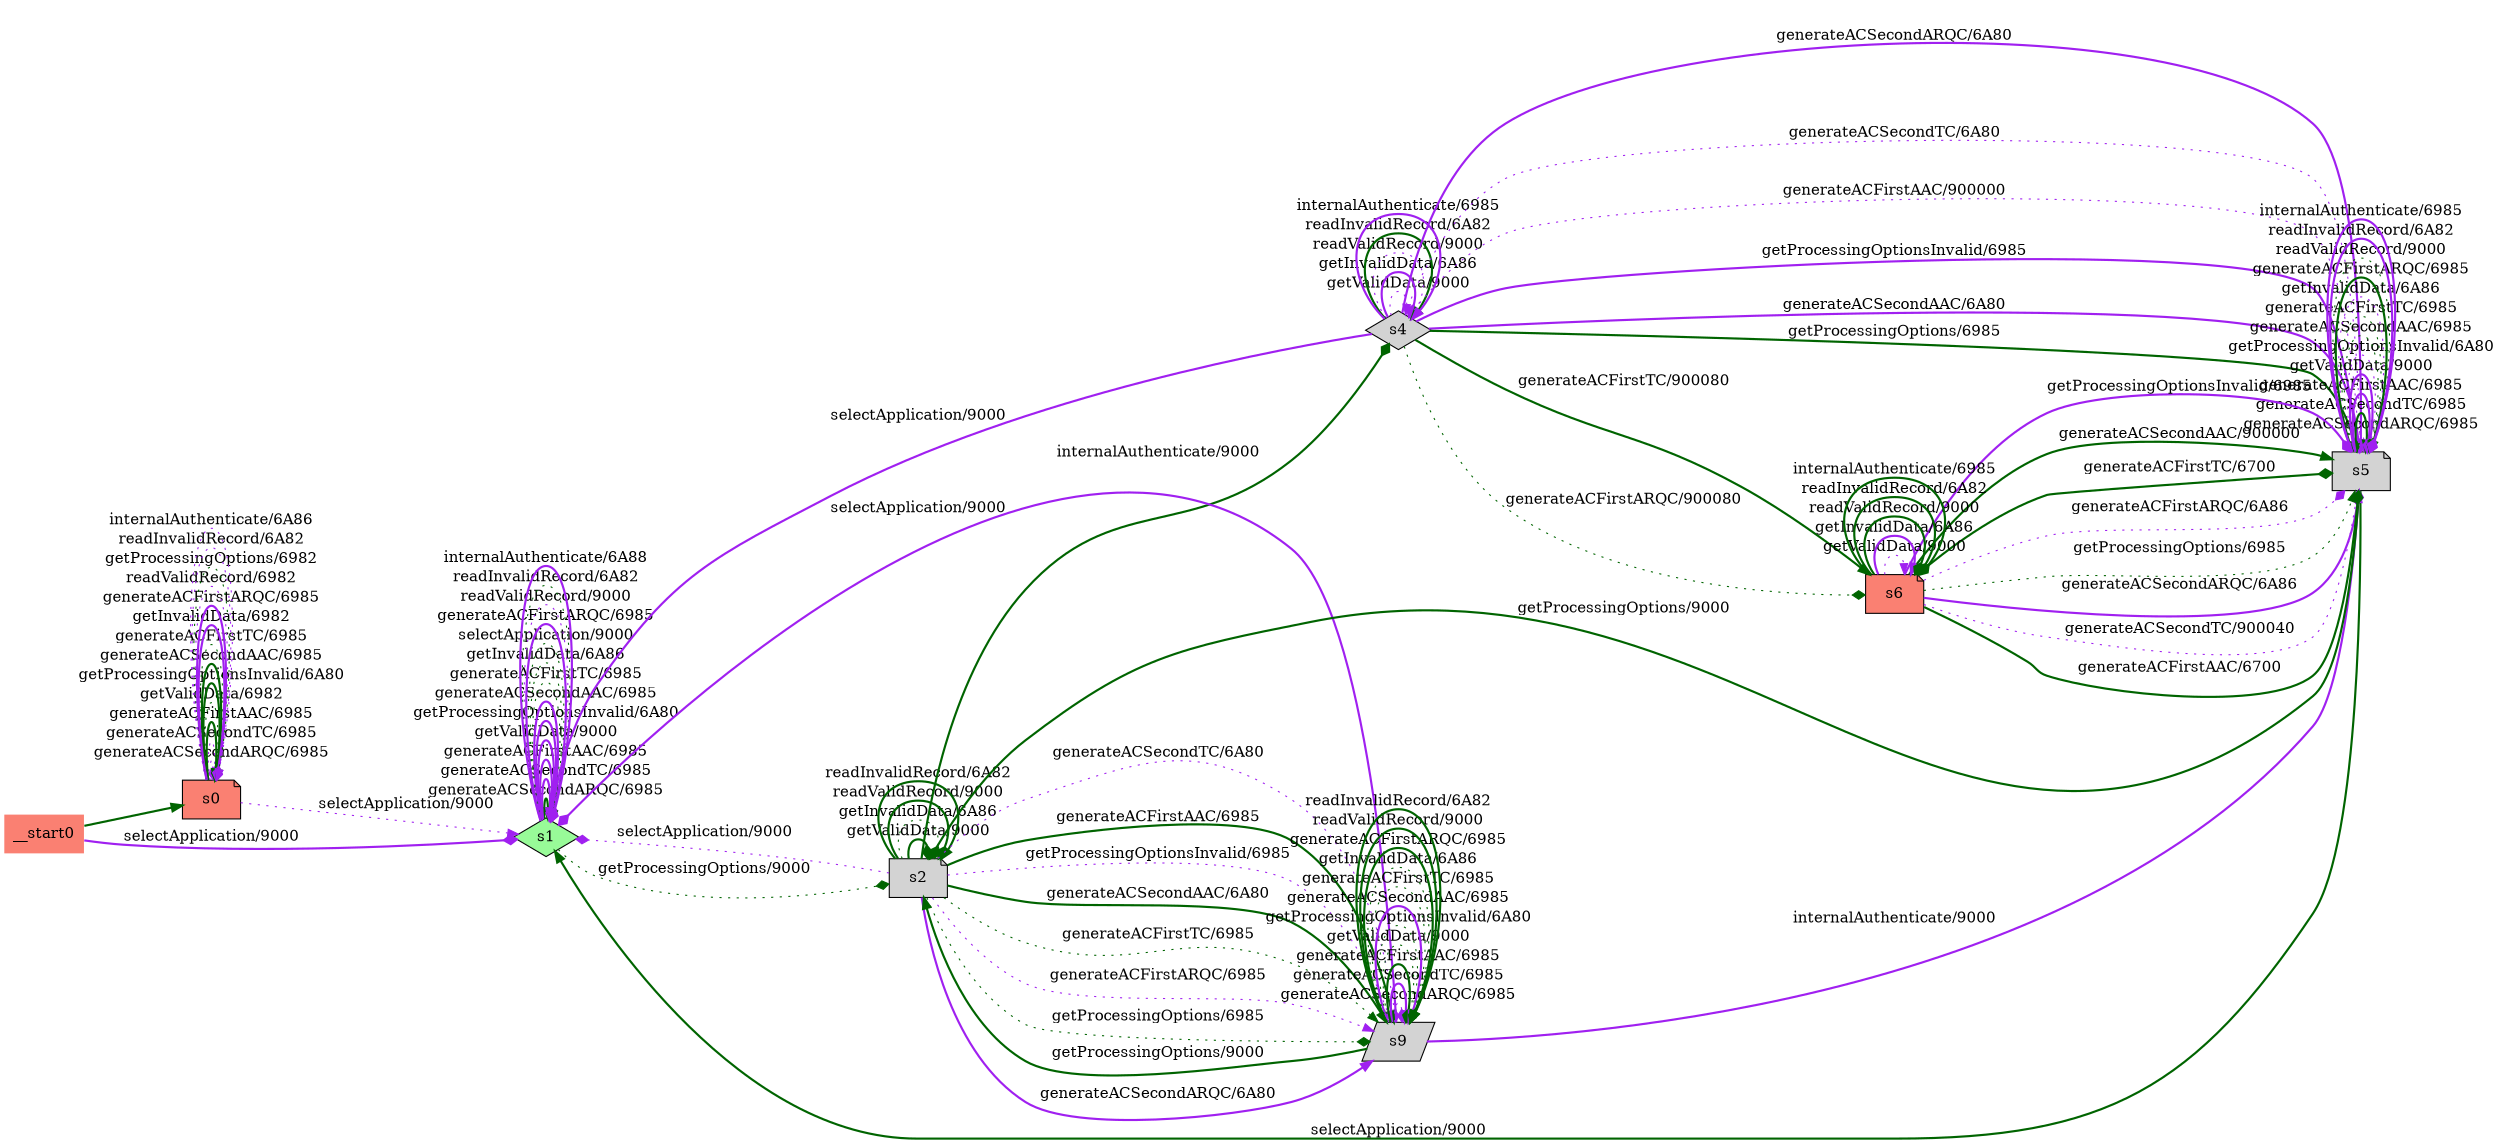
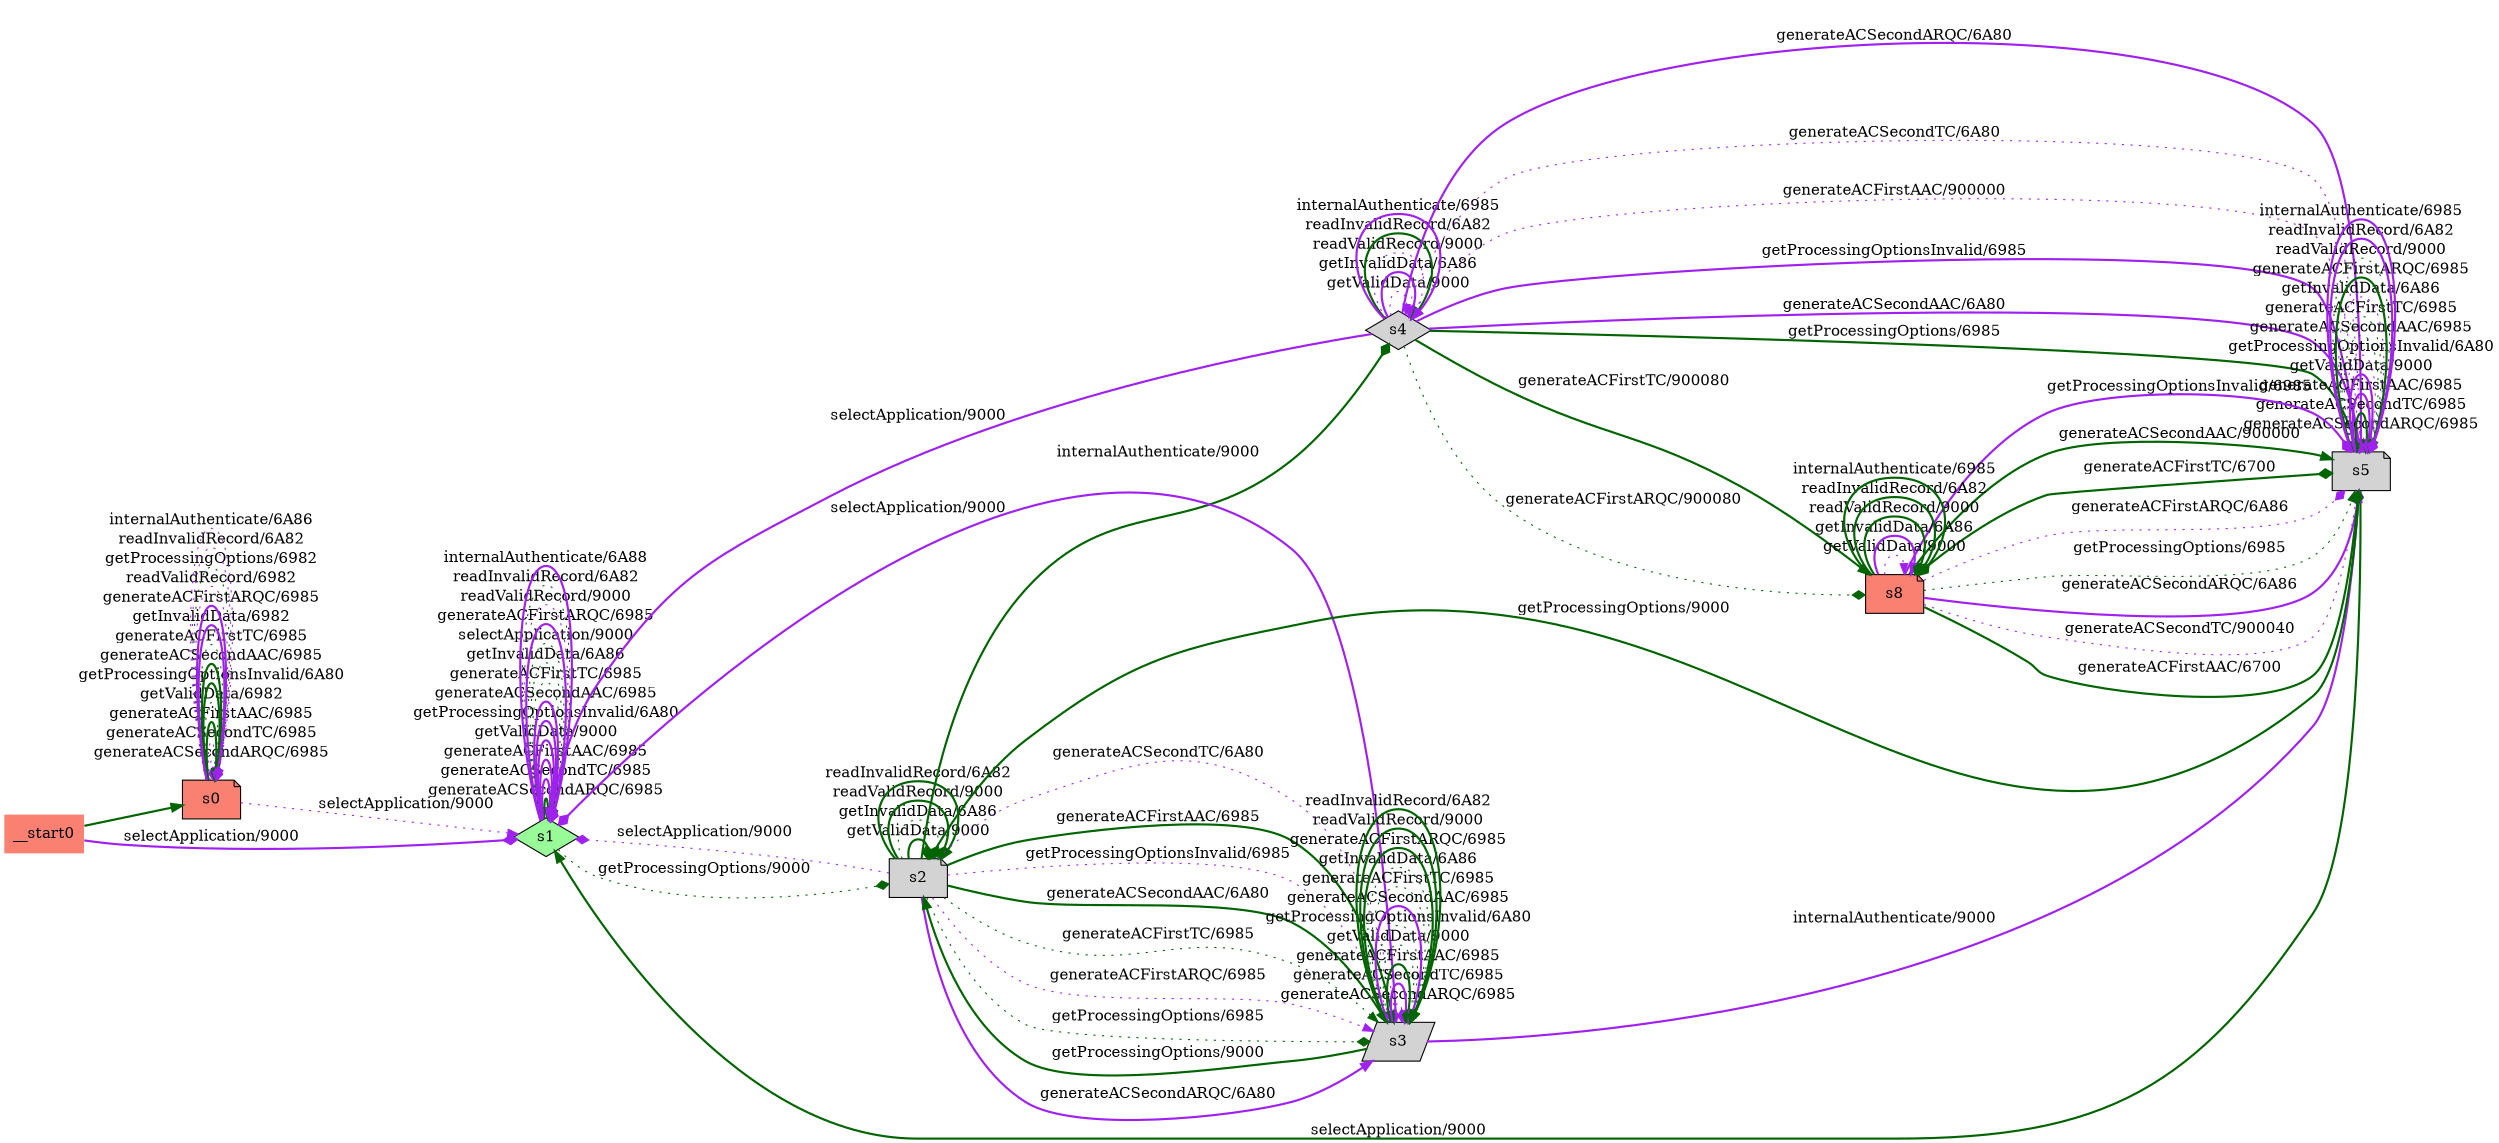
node "s6": label "s6" -> "s8"
node "s9": label "s9" -> "s3"
